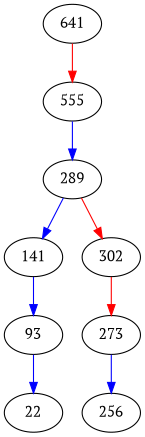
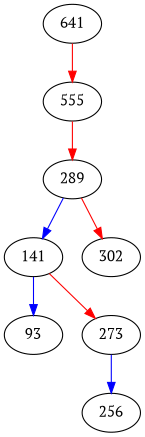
edge "555" -> "289": color blue -> red
edge "302" -> "273": now "141" -> "273"
node "22": removed
